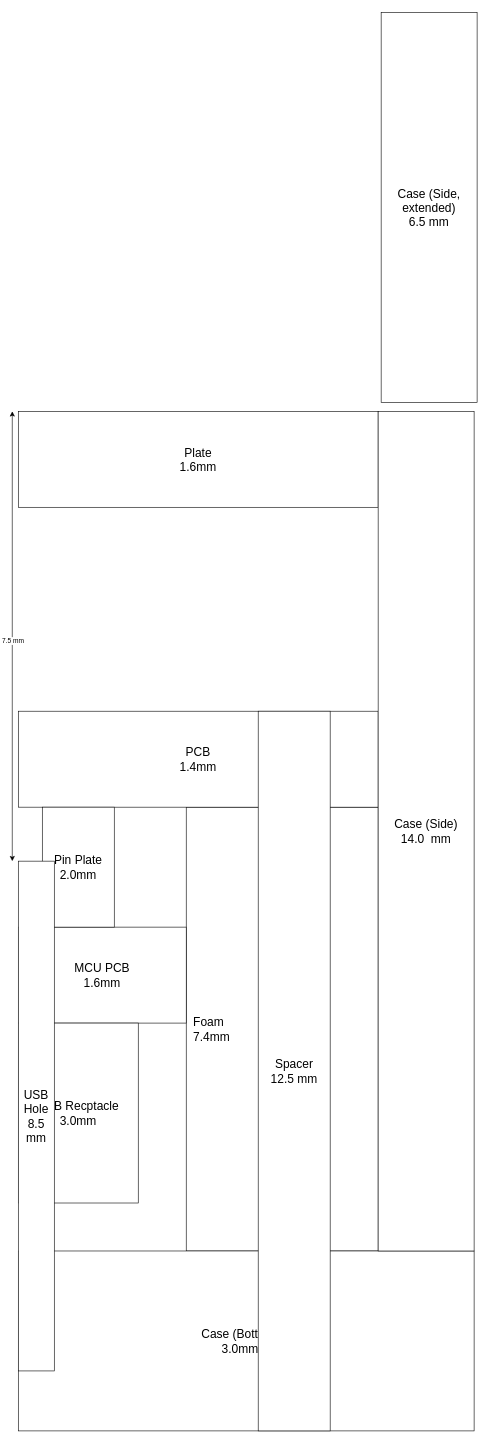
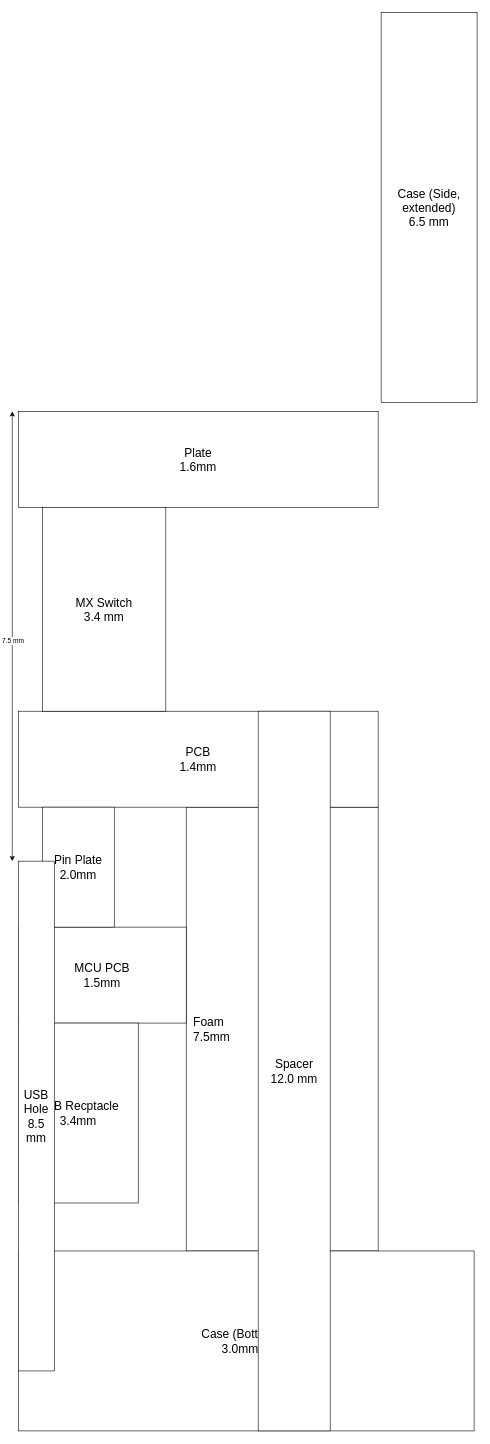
node "MX Switch3.4 mm": added
node "Case (Side)14.0 mm": removed
node "MCU PCB1.6mm": label "MCU PCB1.6mm" -> "MCU PCB1.5mm"
node "Foam7.4mm": label "Foam7.4mm" -> "Foam7.5mm"
node "Spacer12.5 mm": label "Spacer12.5 mm" -> "Spacer12.0 mm"
node "USB Recptacle3.0mm": label "USB Recptacle3.0mm" -> "USB Recptacle3.4mm"
